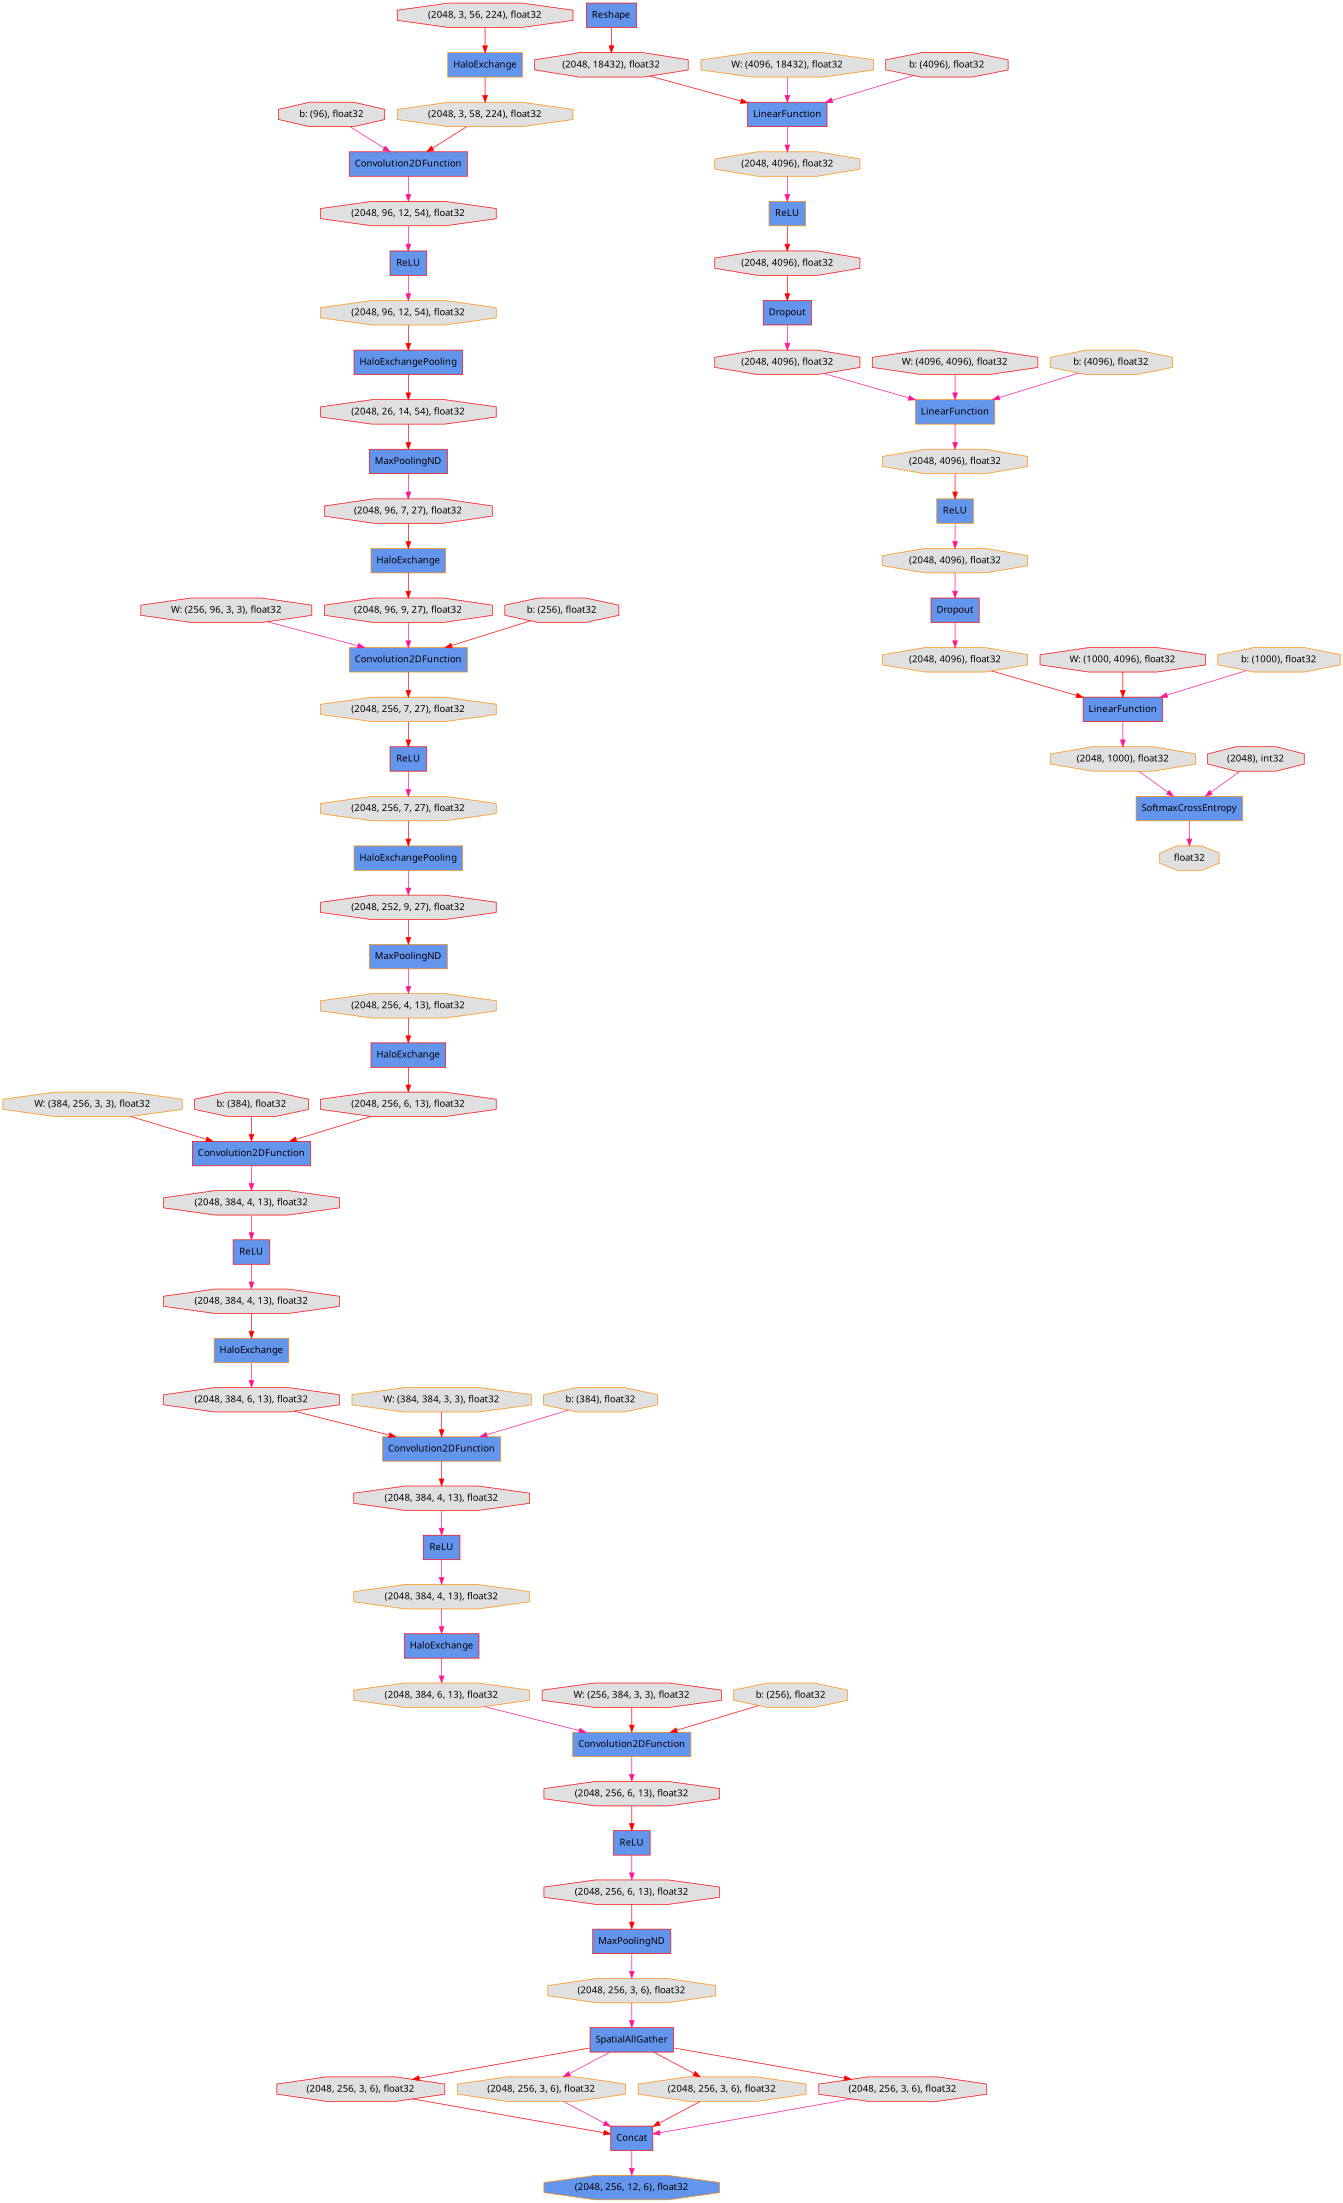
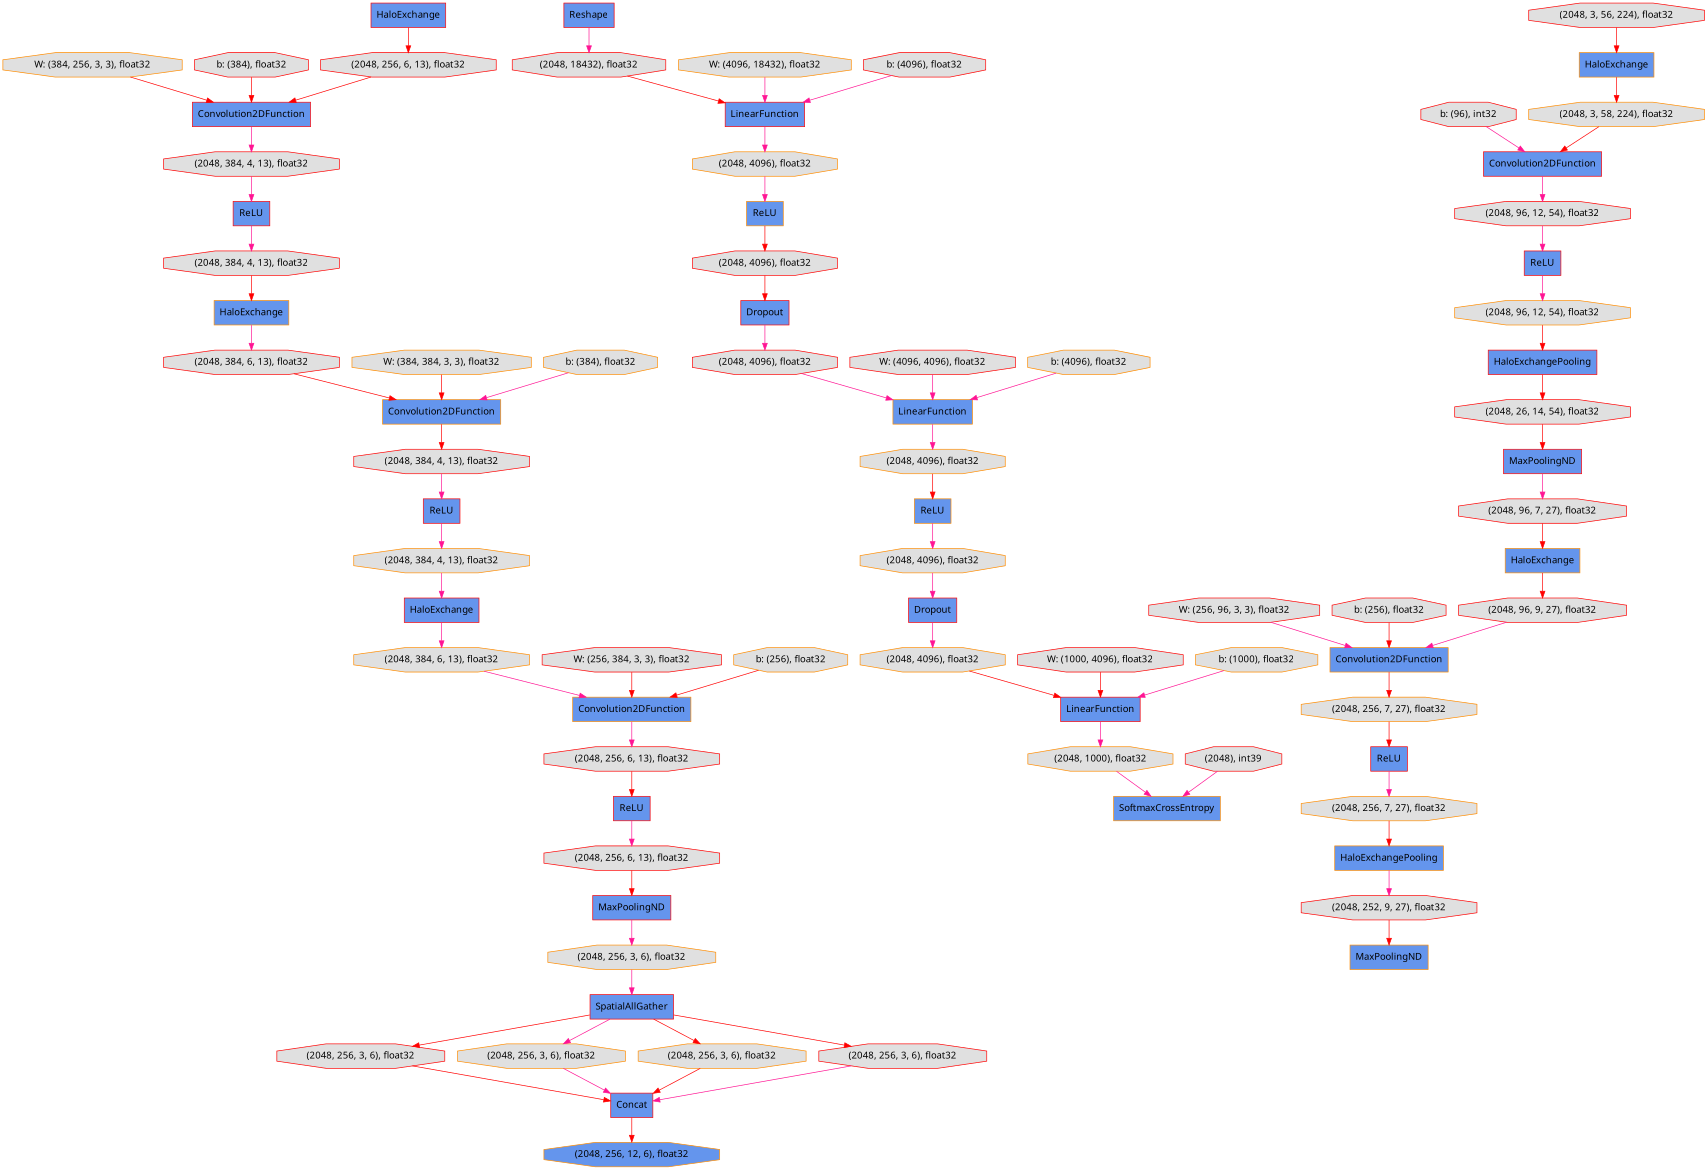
edge "Reshape" -> "(2048, 18432), float32": color red -> deeppink
node "b: (96), float32": label "b: (96), float32" -> "b: (96), int32"
node "(2048), int32": label "(2048), int32" -> "(2048), int39"
node "float32": removed
node "(2048, 256, 4, 13), float32": removed
edge "Concat" -> "(2048, 256, 12, 6), float32": color deeppink -> red
